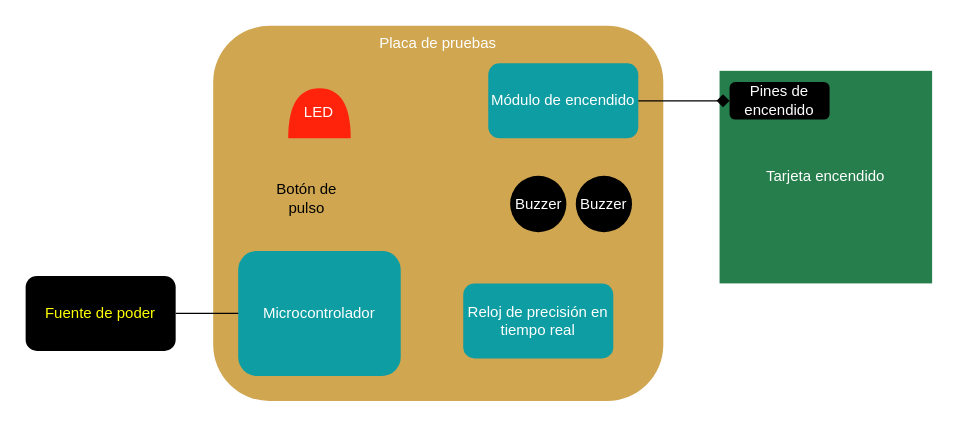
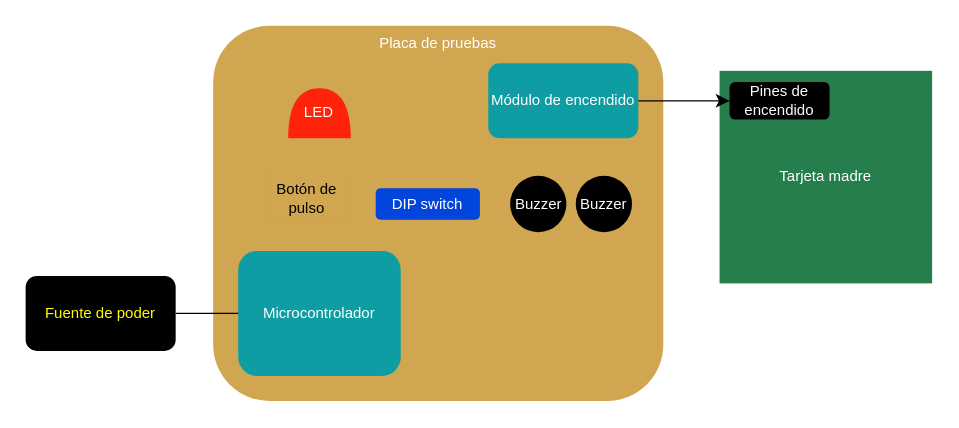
edge "Módulo de encendido" -> "Pines de encendido": arrowhead diamond -> classic
node "Tarjeta encendido": label "Tarjeta encendido" -> "Tarjeta madre"
node "DIP switch": added
node "Reloj de precisión en tiempo real": removed
